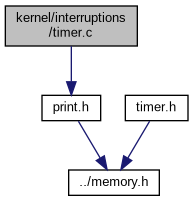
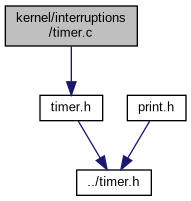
edge "kernel/interruptions /timer.c" -> "print.h": now "kernel/interruptions /timer.c" -> "timer.h"
node "../memory.h": label "../memory.h" -> "../timer.h"
